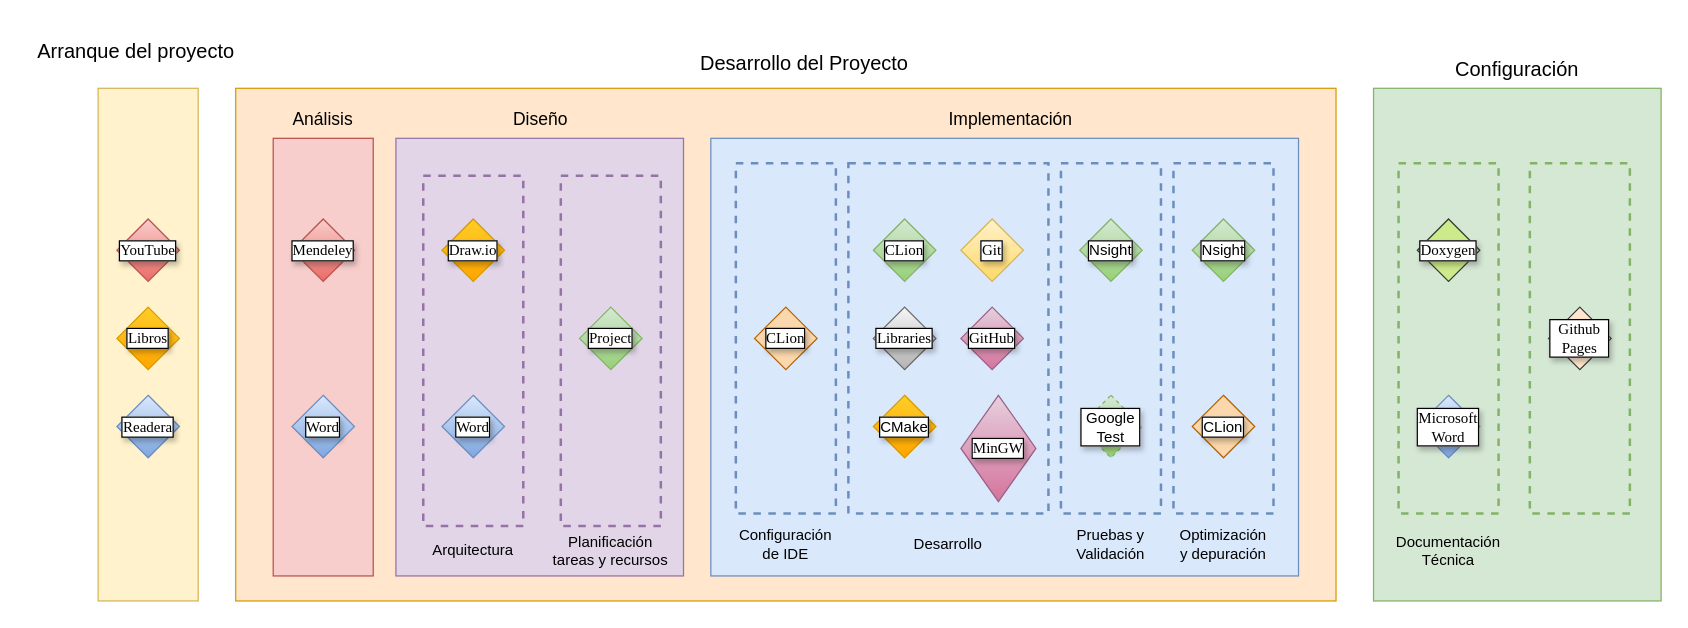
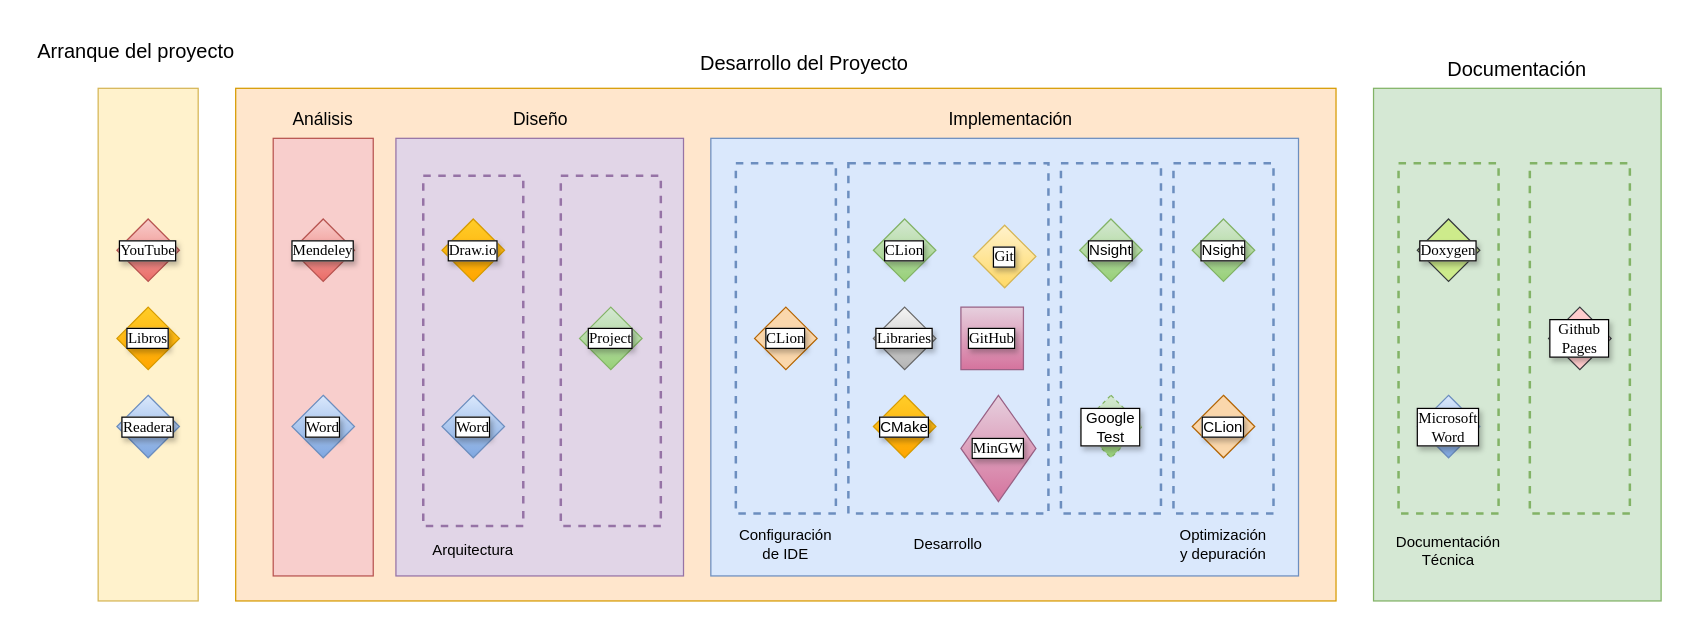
node "Configuración": label "Configuración" -> "Documentación"
node "Git": moved (992, 250) -> (1004, 256)
node "GitHub": shape diamond -> rectangle
node "Github Pages": fillcolor #ffe6cc -> #ffcccc
node "Pruebas y Validación": removed
node "Planificación tareas y recursos": removed
